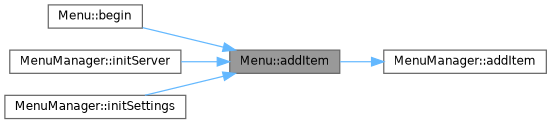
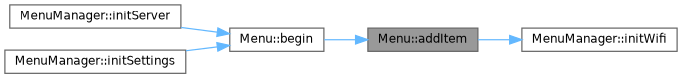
edge "MenuManager::initServer" -> "Menu::addItem": now "MenuManager::initServer" -> "Menu::begin"
node "MenuManager::addItem": label "MenuManager::addItem" -> "MenuManager::initWifi"
edge "MenuManager::initSettings" -> "Menu::addItem": now "MenuManager::initSettings" -> "Menu::begin"
